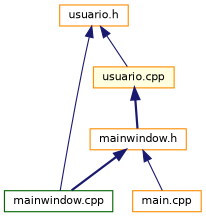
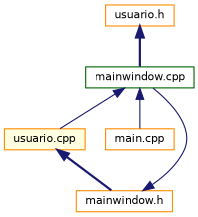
edge "usuario.cpp" -> "usuario.h": now "usuario.cpp" -> "mainwindow.cpp"
edge "mainwindow.cpp" -> "usuario.h": style solid -> bold
edge "mainwindow.cpp" -> "mainwindow.h": style bold -> solid
edge "main.cpp" -> "mainwindow.h": now "main.cpp" -> "mainwindow.cpp"
